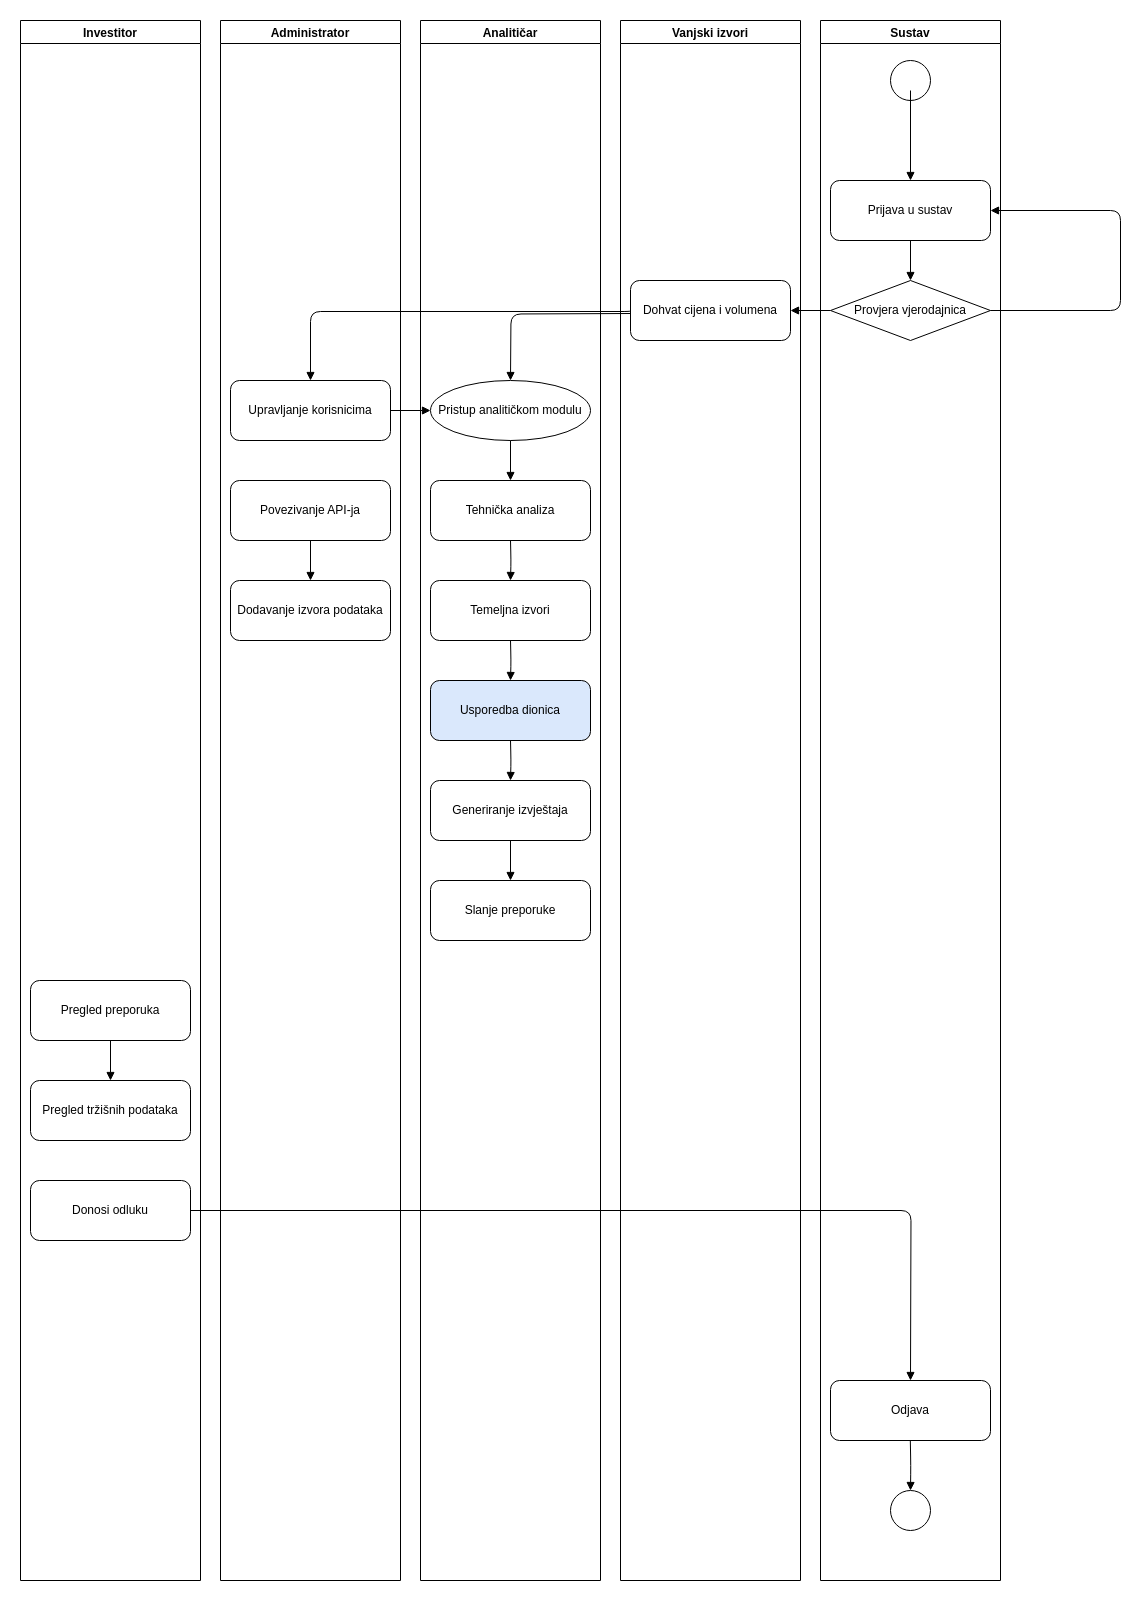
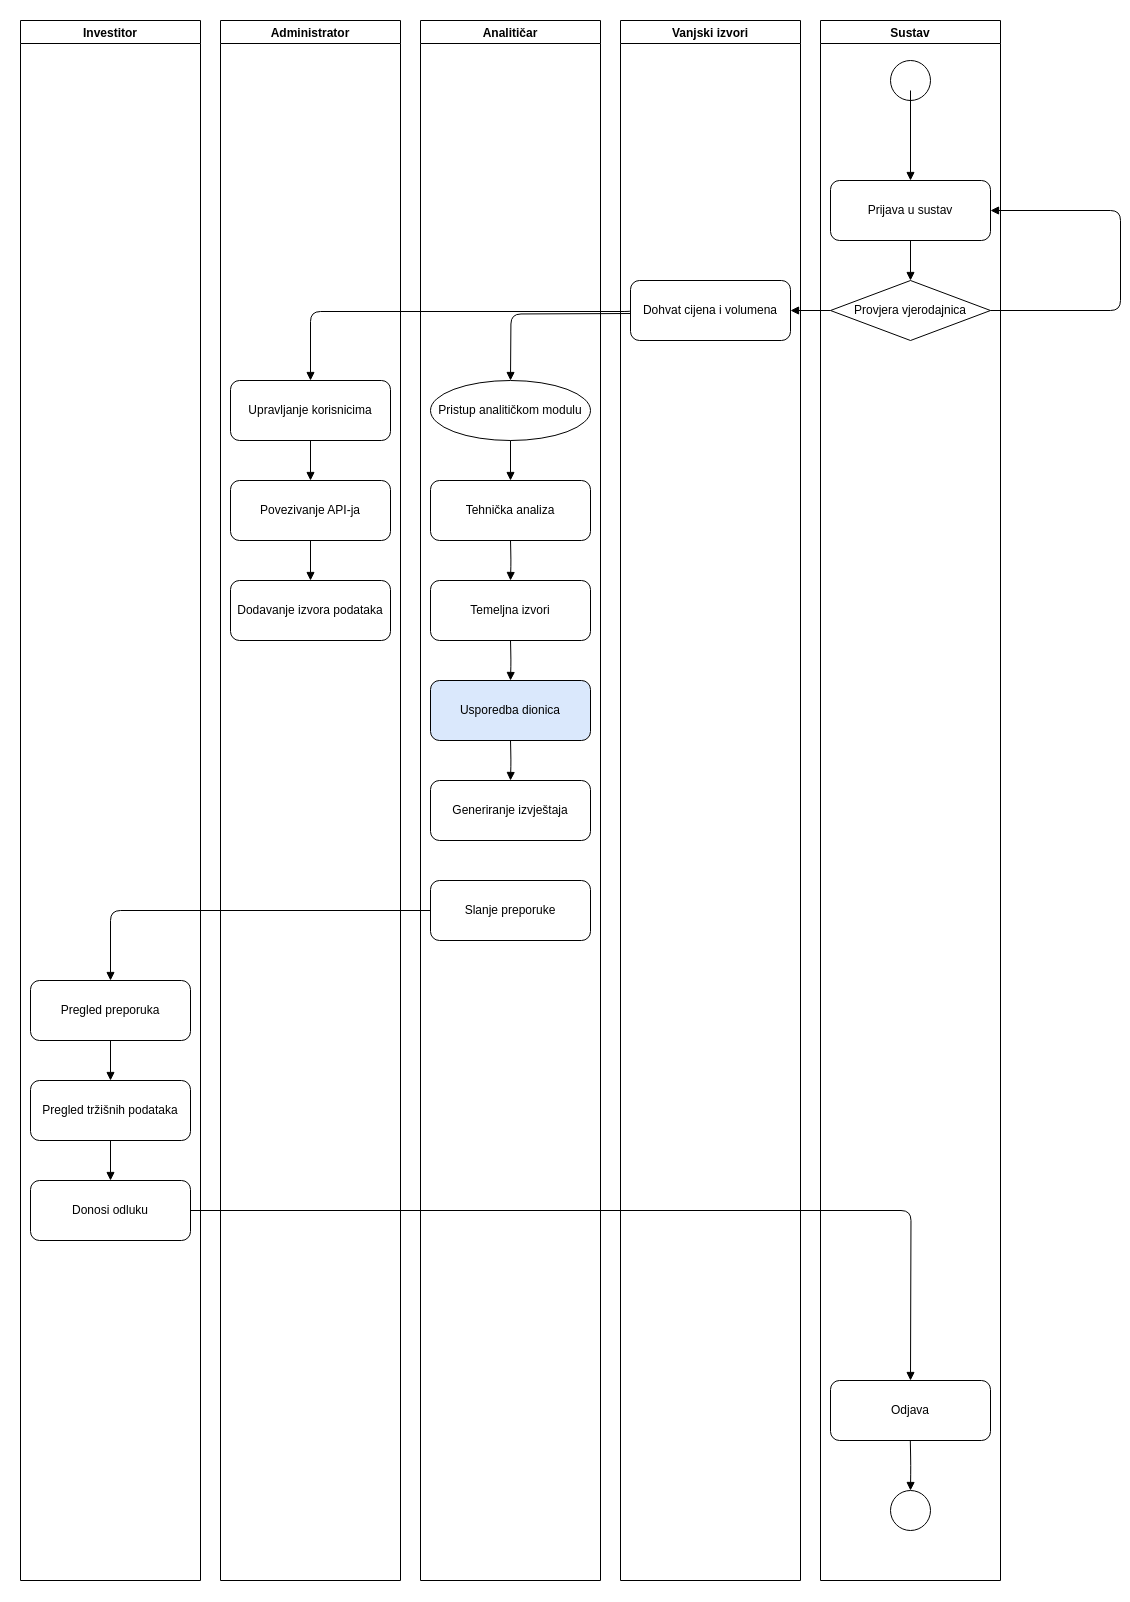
edge "Upravljanje korisnicima" -> "Pristup analitičkom modulu": now "Upravljanje korisnicima" -> "Povezivanje API-ja"
edge "Generiranje izvještaja" -> "Slanje preporuke": removed
edge "Slanje preporuke" -> "Pregled preporuka": added
edge "Pregled tržišnih podataka" -> "Donosi odluku": added
